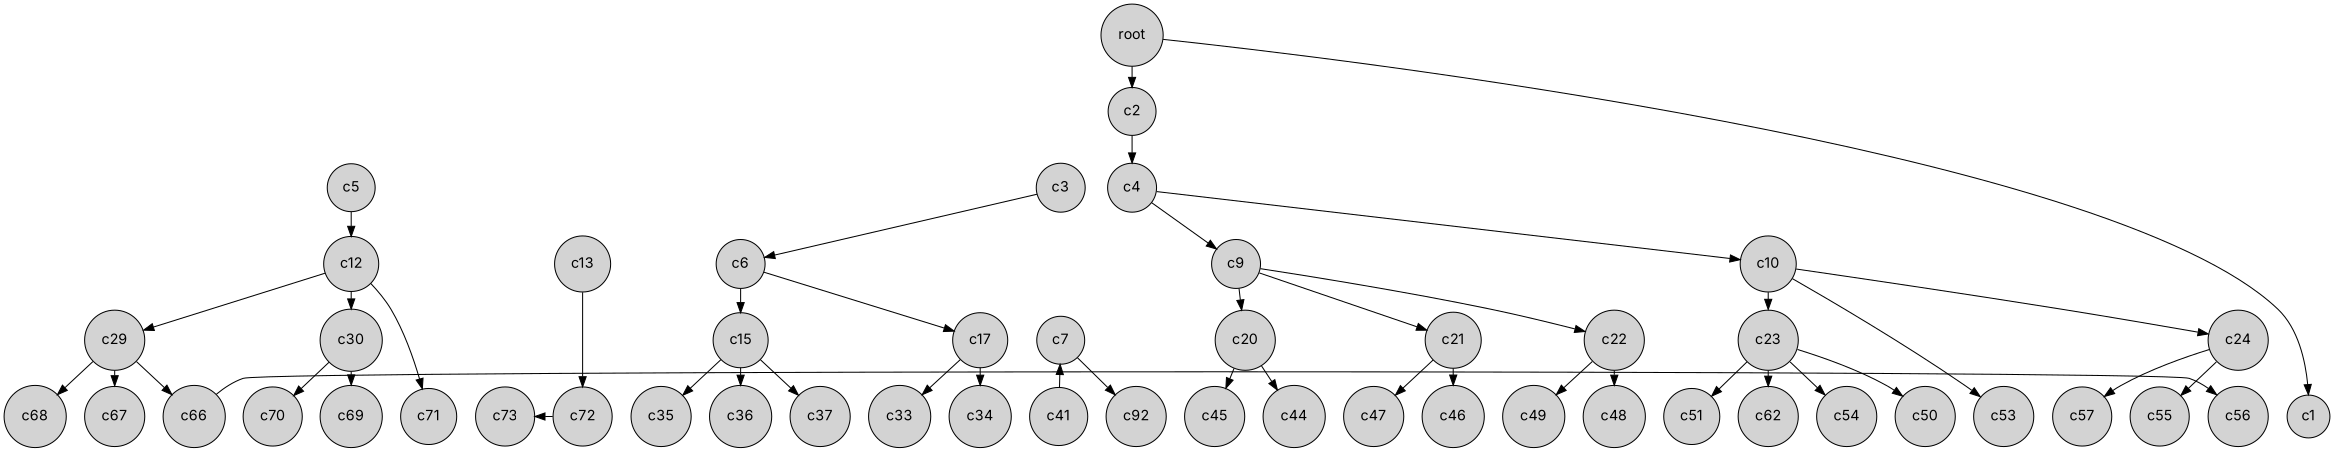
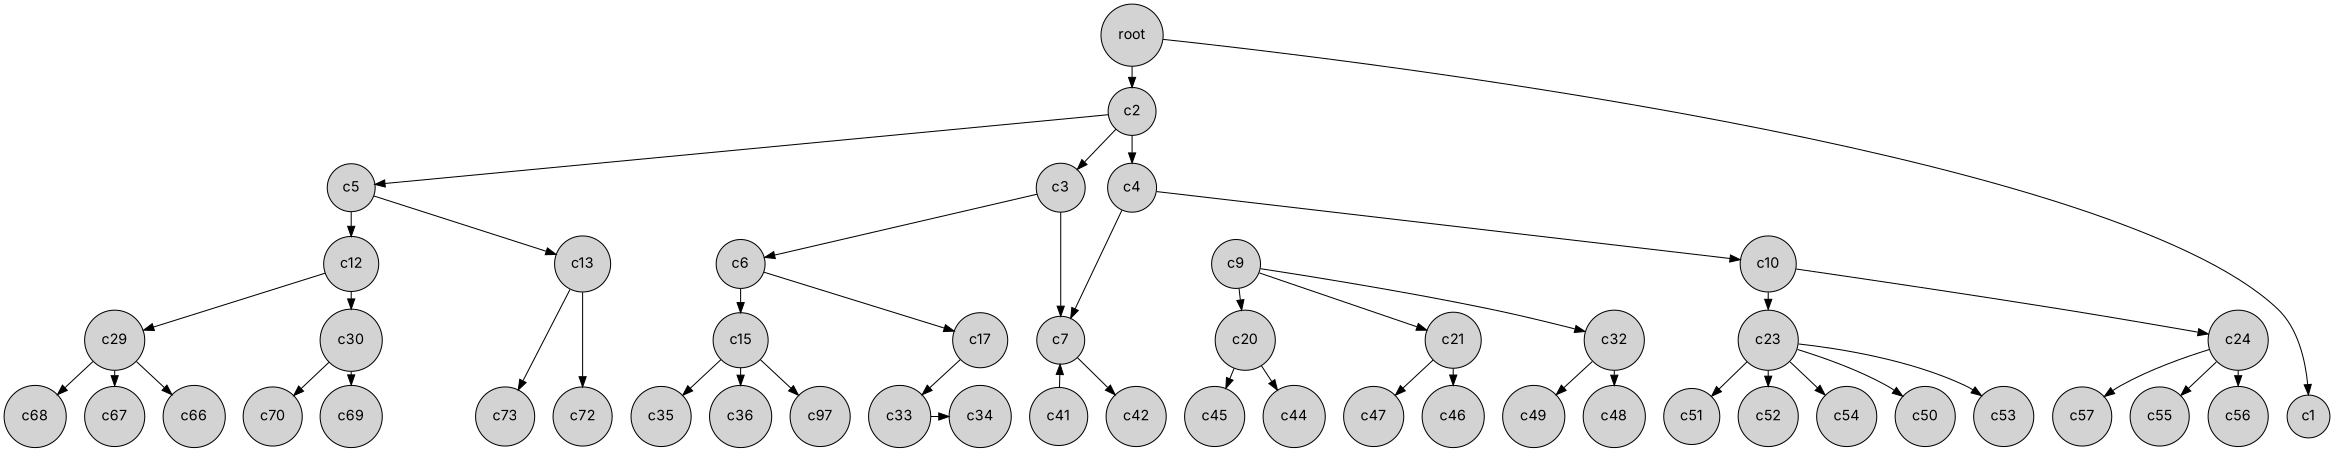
edge "c2" -> "c3": added
edge "c2" -> "c5": added
edge "c4" -> "c9": now "c4" -> "c7"
edge "c5" -> "c13": added
edge "c3" -> "c7": added
edge "c10" -> "c53": now "c23" -> "c53"
node "c22": label "c22" -> "c32"
edge "c17" -> "c34": now "c33" -> "c34"
edge "c66" -> "c56": now "c24" -> "c56"
node "c71": removed
edge "c72" -> "c73": now "c13" -> "c73"
node "c37": label "c37" -> "c97"
node "c92": label "c92" -> "c42"
node "c62": label "c62" -> "c52"
